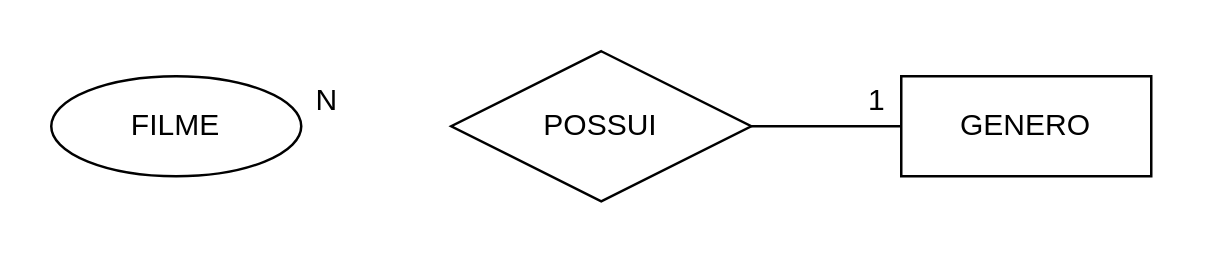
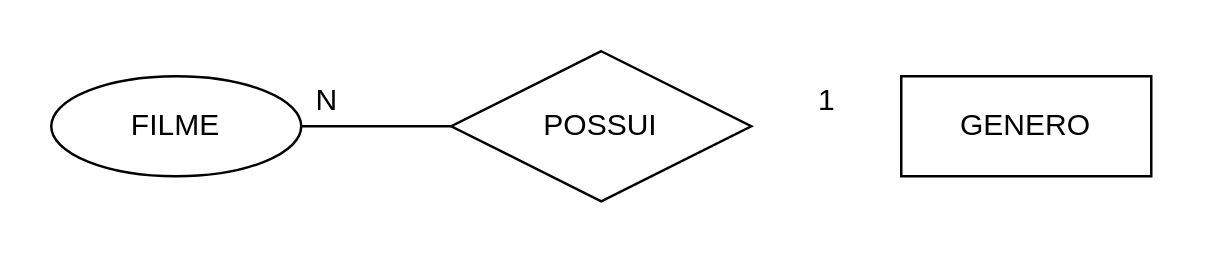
node "1": moved (876, 101) -> (826, 101)
edge "FILME" -- "POSSUI": added
edge "POSSUI" -- "GENERO": removed
